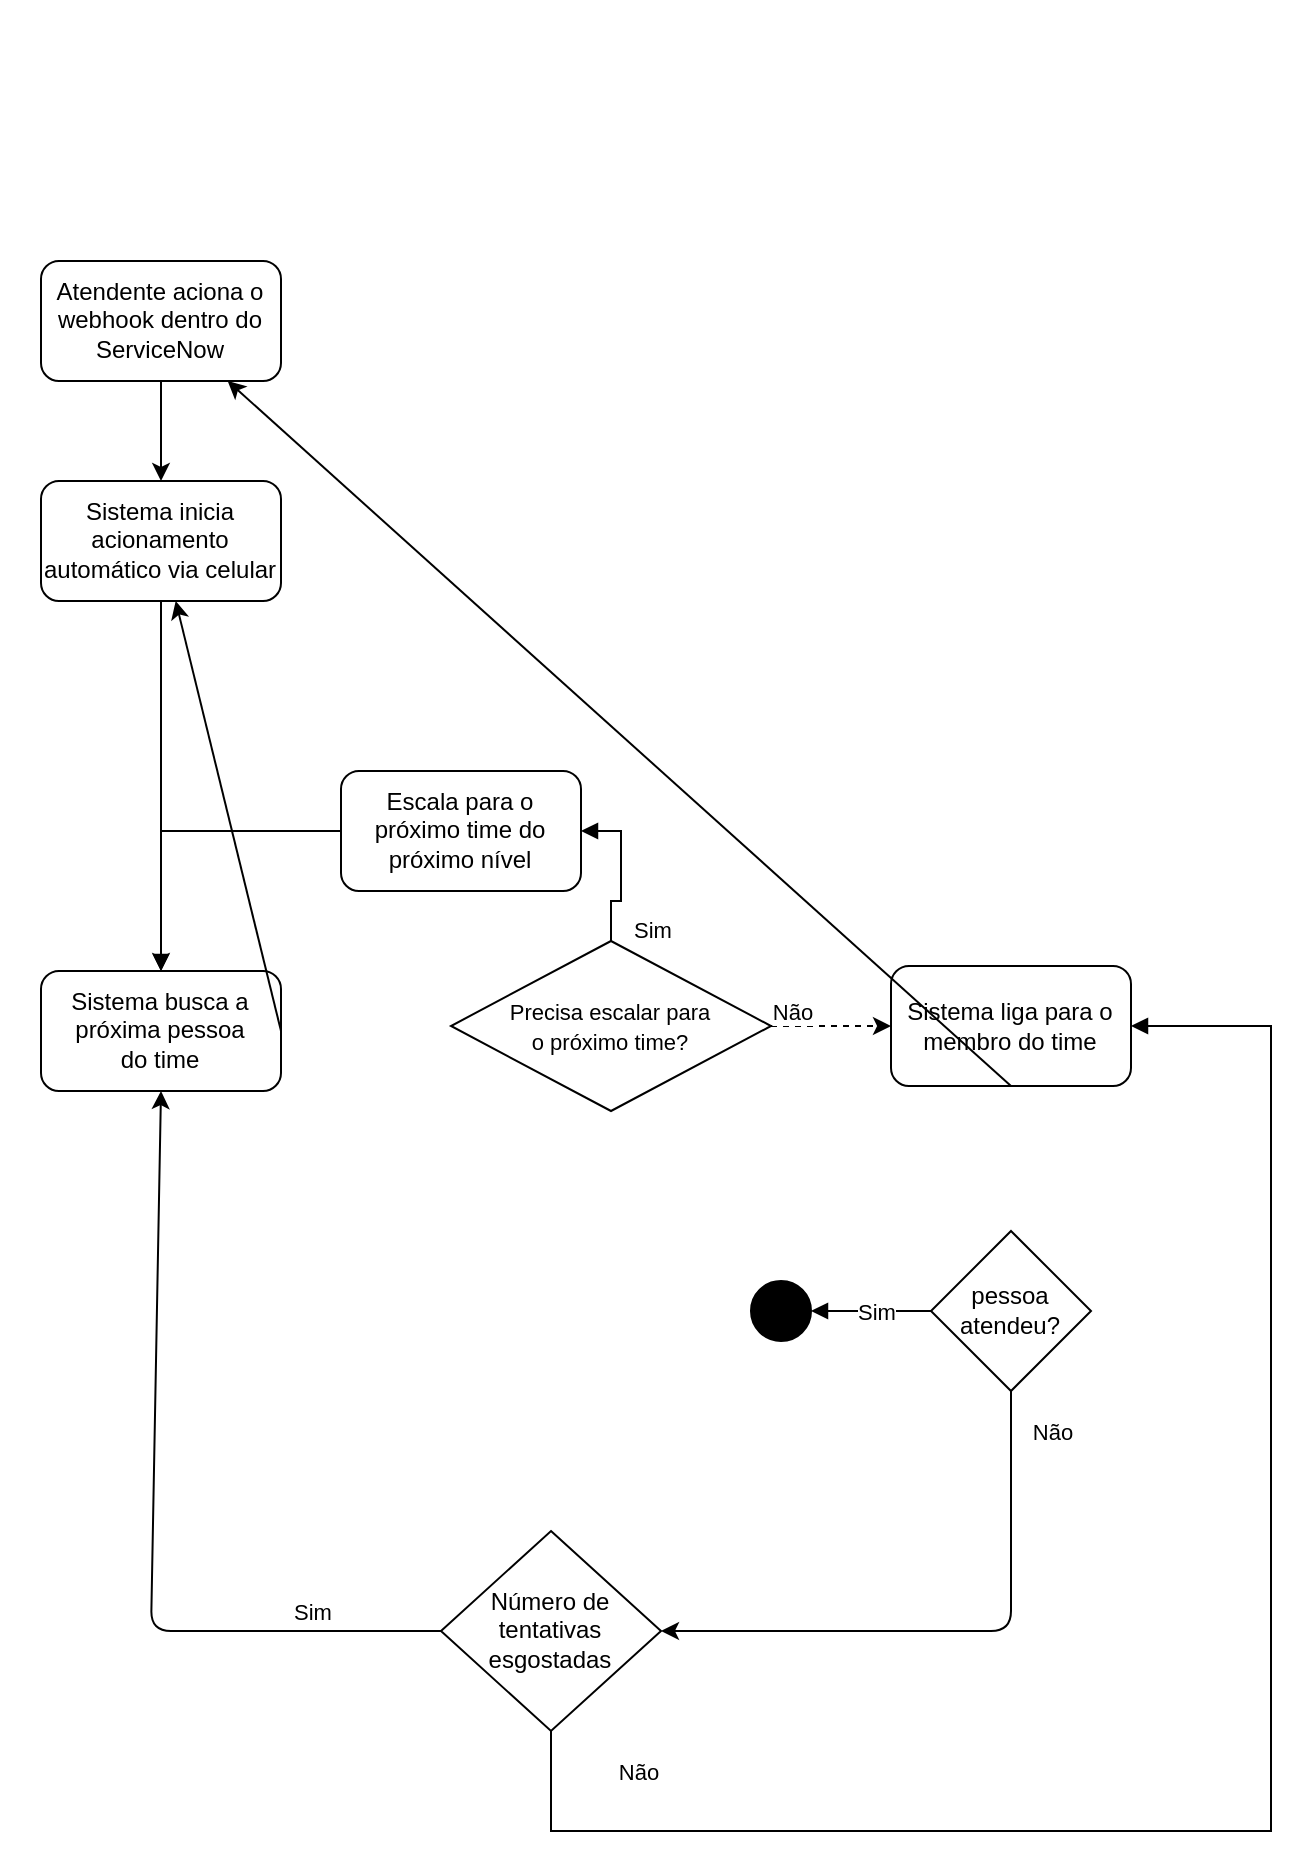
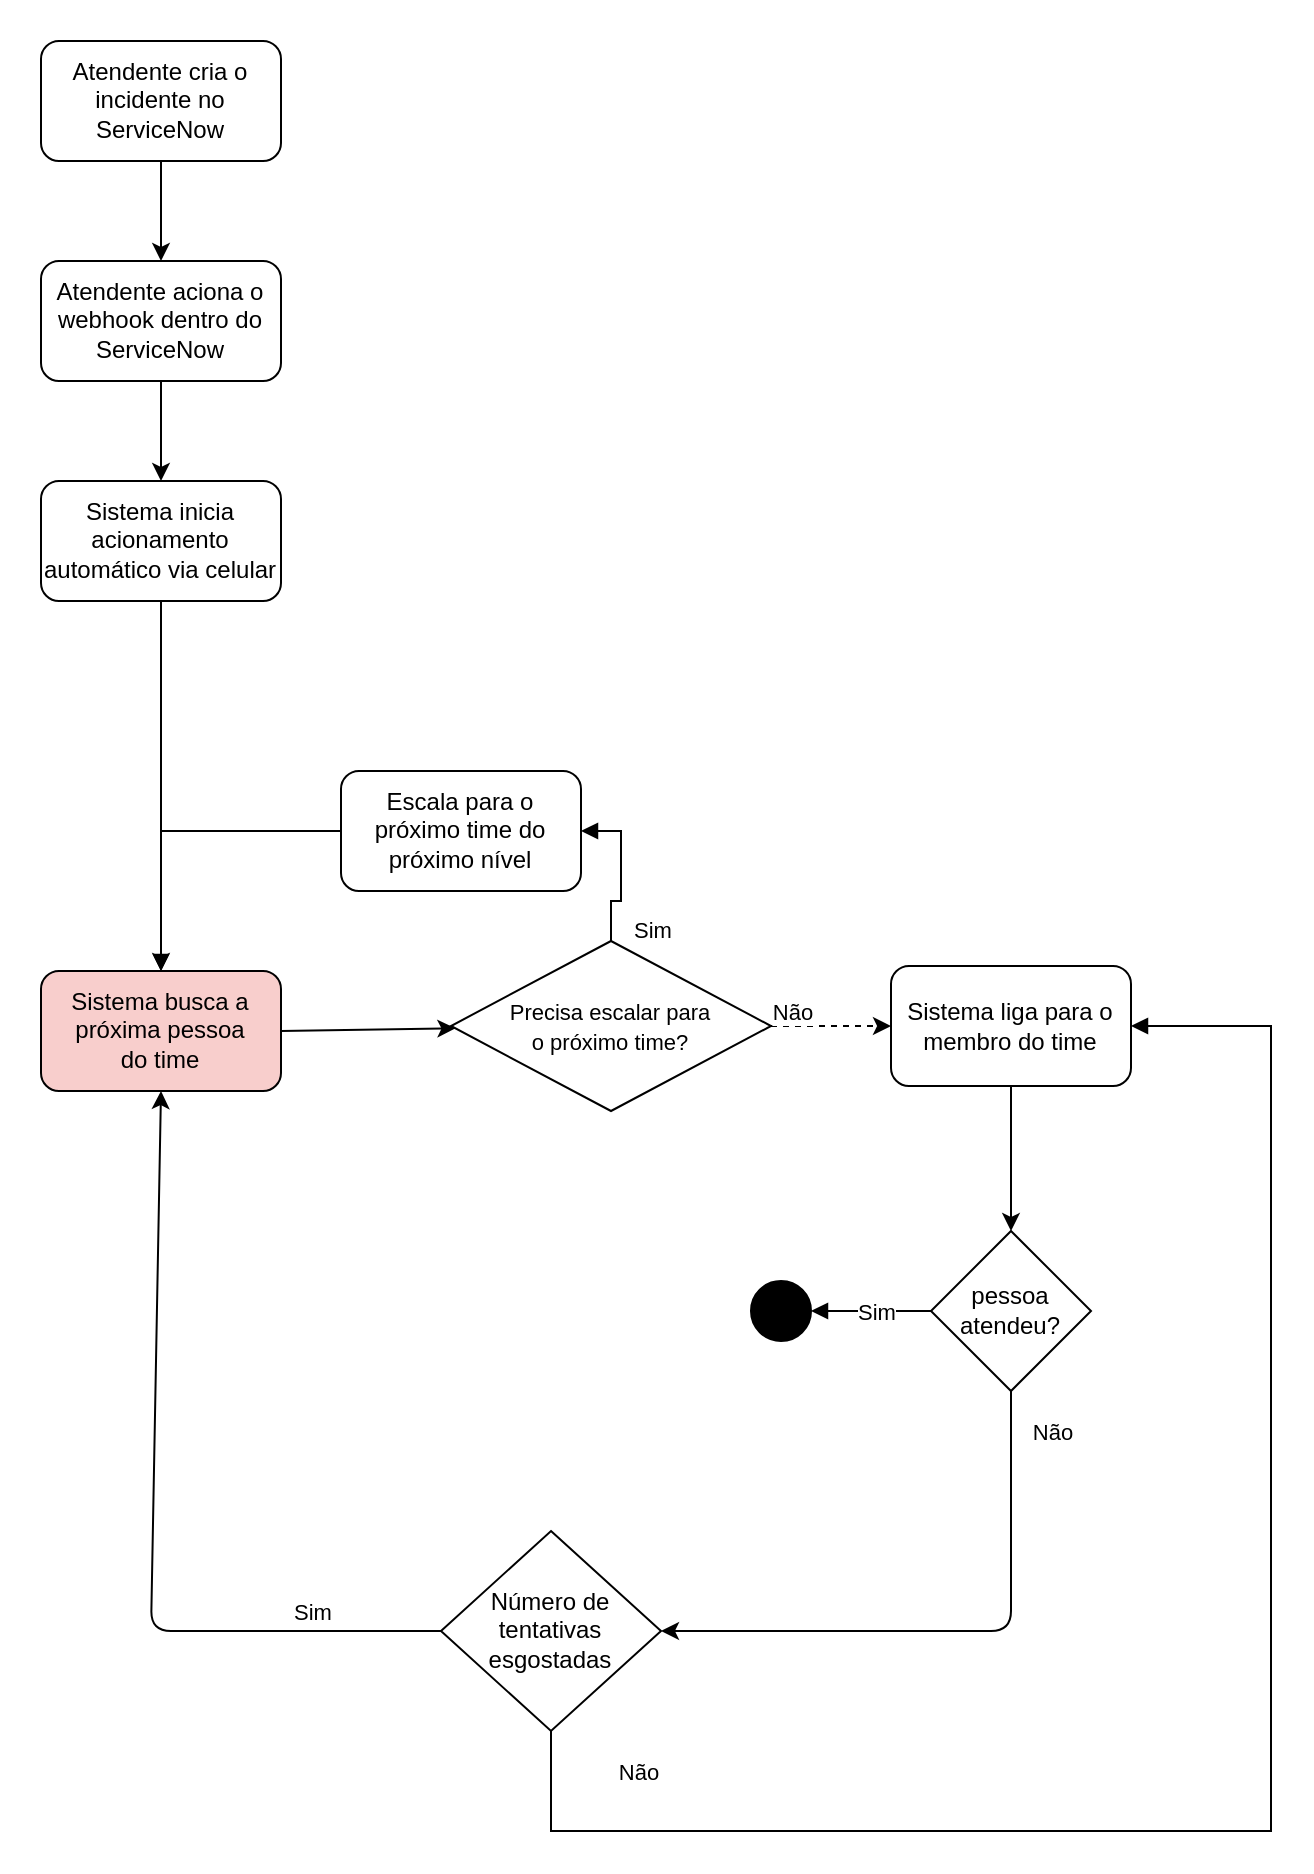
node "Atendente cria o incidente no ServiceNow": added
edge "Atendente cria o incidente no ServiceNow" -> "Atendente aciona o webhook dentro do ServiceNow": added
edge "Sistema busca a próxima pessoa do time" -> "Sistema inicia acionamento automático via celular": now "Sistema busca a próxima pessoa do time" -> "Precisa escalar para o próximo time?"
edge "Sistema liga para o membro do time" -> "Atendente aciona o webhook dentro do ServiceNow": now "Sistema liga para o membro do time" -> "pessoa atendeu?"
node "Sistema busca a próxima pessoa do time": fillcolor #ffffff -> #f8cecc
